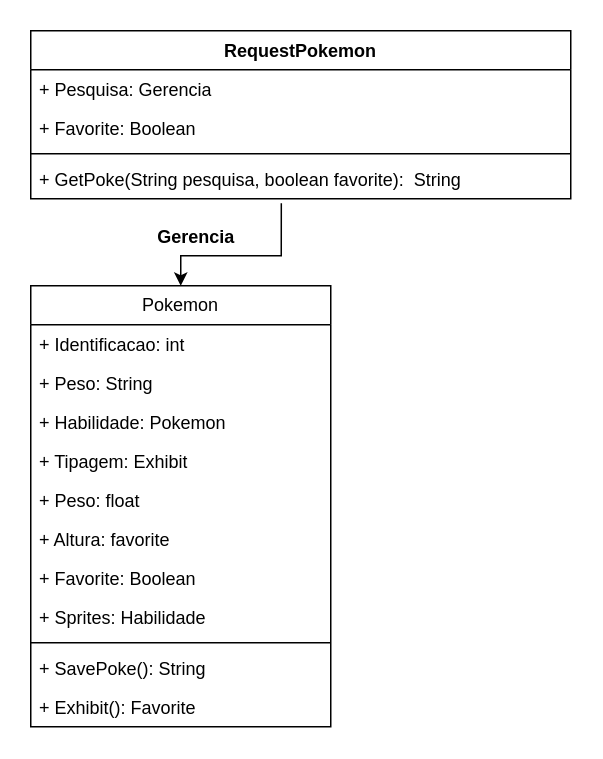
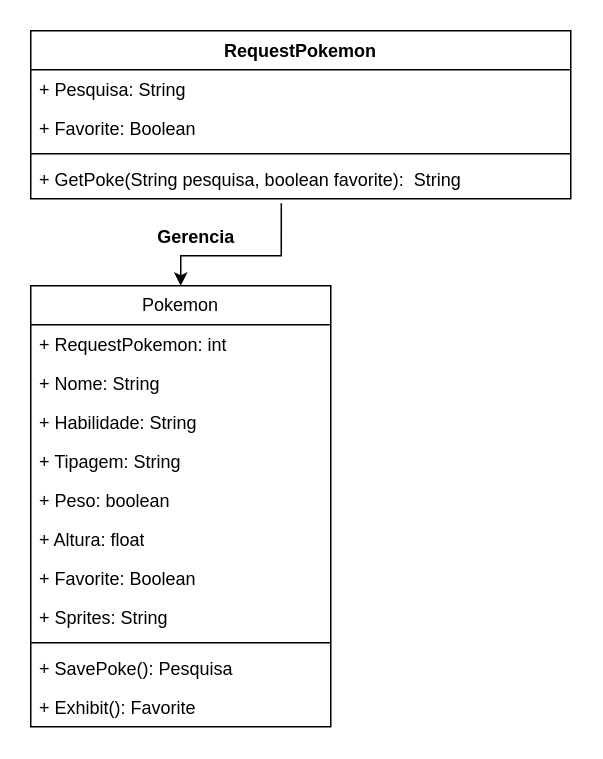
node "+ Pesquisa: Gerencia": label "+ Pesquisa: Gerencia" -> "+ Pesquisa: String"
node "+ Identificacao: int": label "+ Identificacao: int" -> "+ RequestPokemon: int"
node "+ Peso: String": label "+ Peso: String" -> "+ Nome: String"
node "+ Habilidade: Pokemon": label "+ Habilidade: Pokemon" -> "+ Habilidade: String"
node "+ Tipagem: Exhibit": label "+ Tipagem: Exhibit" -> "+ Tipagem: String"
node "+ Peso: float": label "+ Peso: float" -> "+ Peso: boolean"
node "+ Altura: favorite": label "+ Altura: favorite" -> "+ Altura: float"
node "+ Sprites: Habilidade": label "+ Sprites: Habilidade" -> "+ Sprites: String"
node "+ SavePoke(): String": label "+ SavePoke(): String" -> "+ SavePoke(): Pesquisa"
